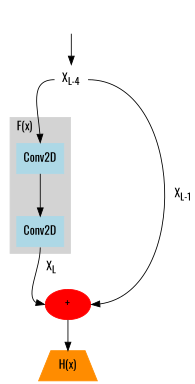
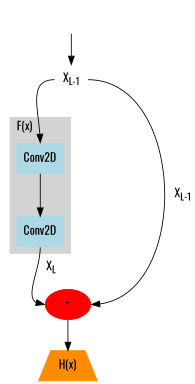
node "X": text "L-4" -> "L-1"
